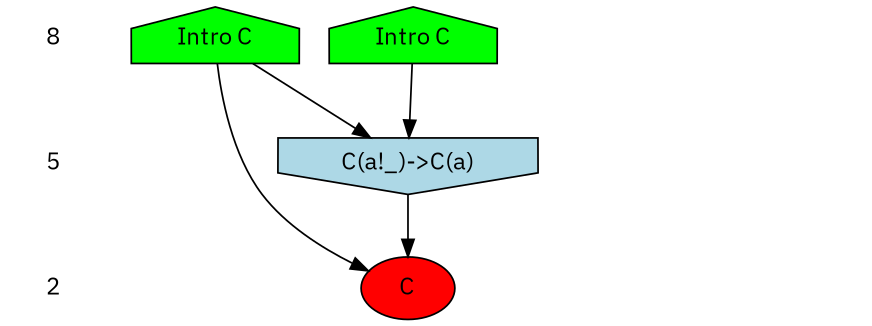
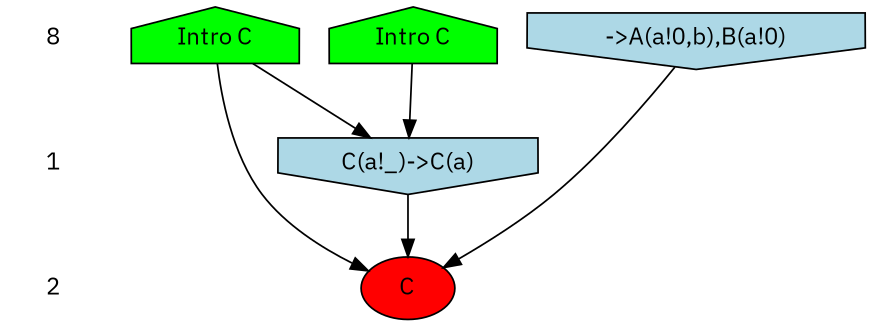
node "->A(a!0,b),B(a!0)": added
node "5": label "5" -> "1"
